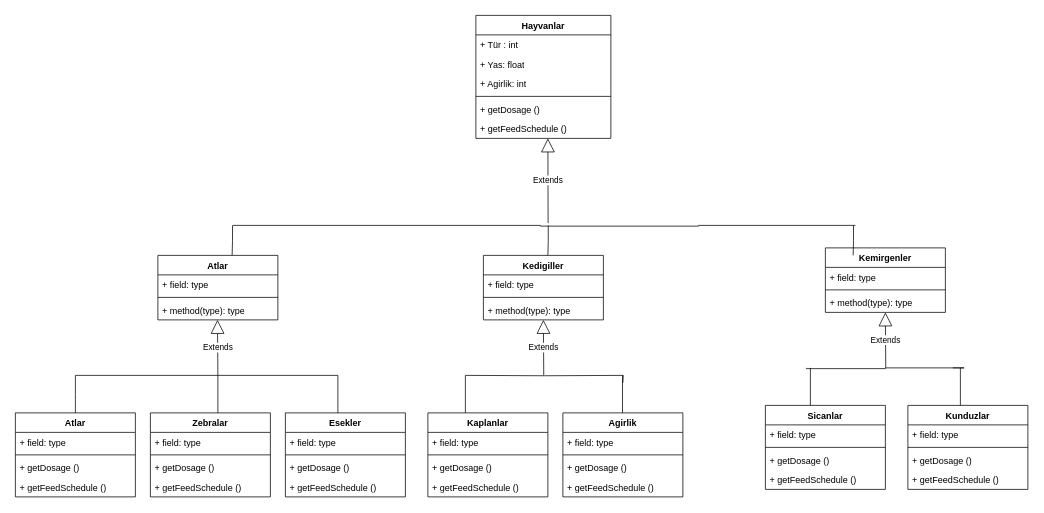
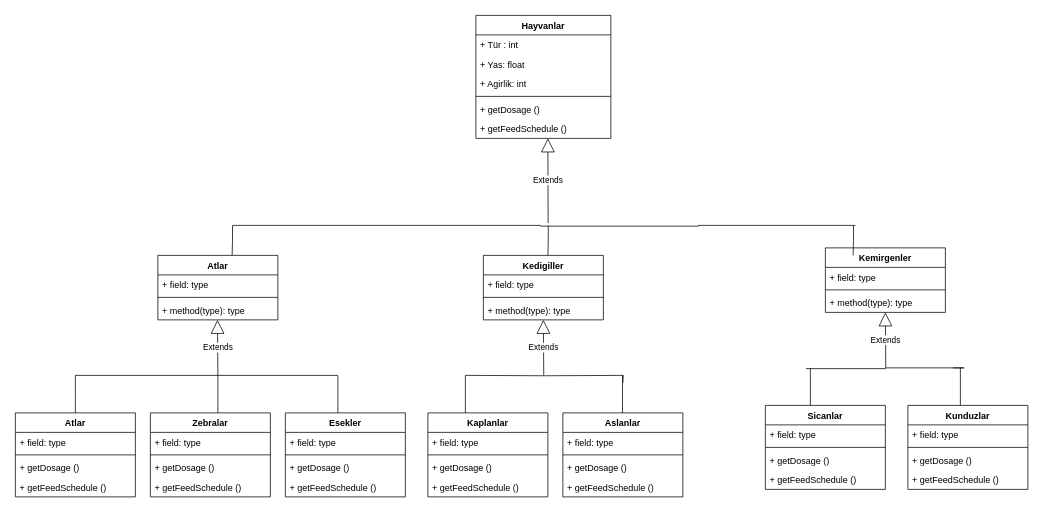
node "Agirlik": label "Agirlik" -> "Aslanlar"
